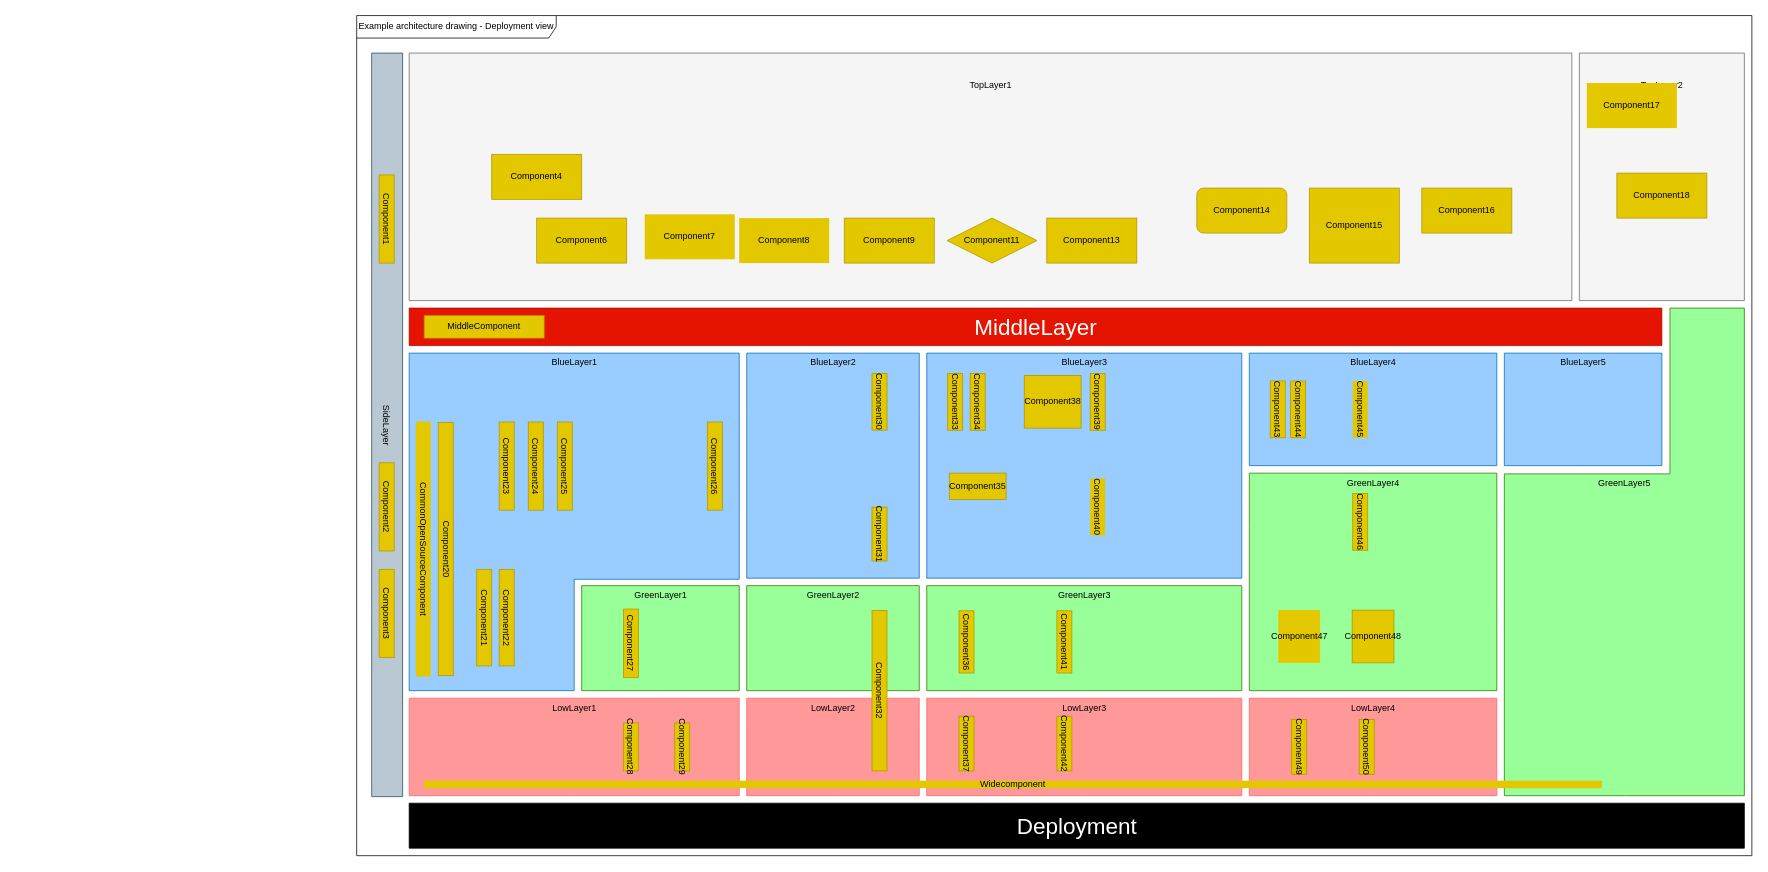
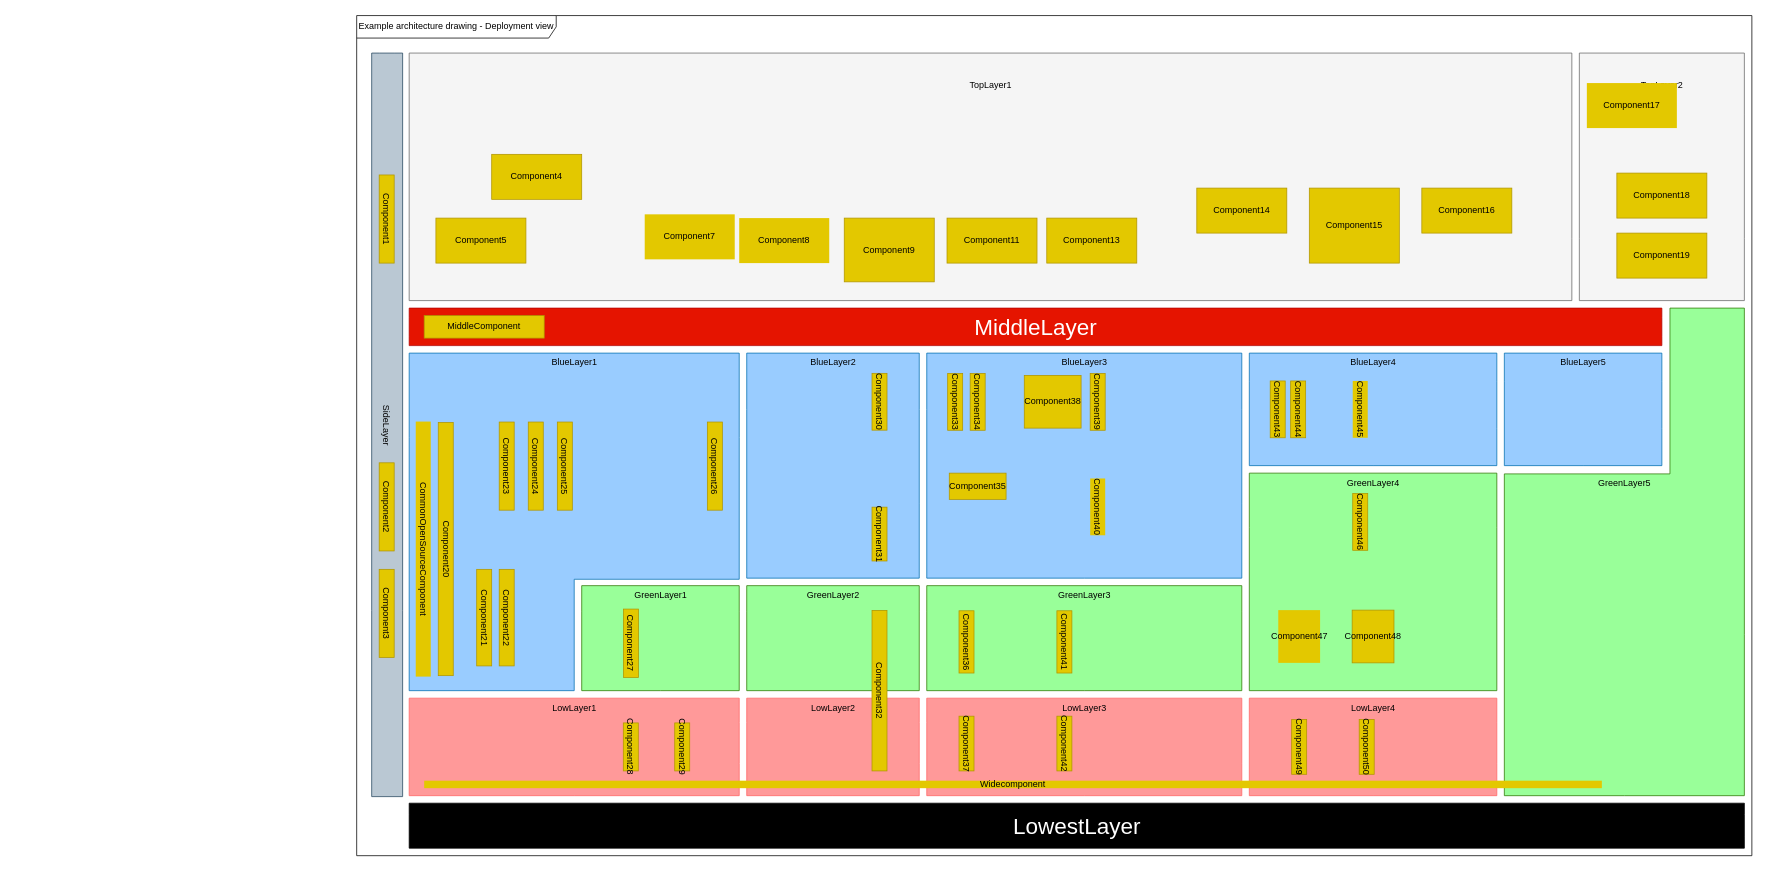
node "Component14": shape rounded rectangle -> rectangle
node "Component5": added
node "Component6": removed
node "Component9": size 90x45 -> 90x64
node "Component11": shape diamond -> rectangle
node "Component19": added
node "Deployment": label "Deployment" -> "LowestLayer"
